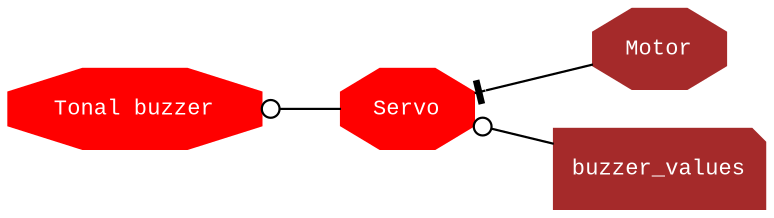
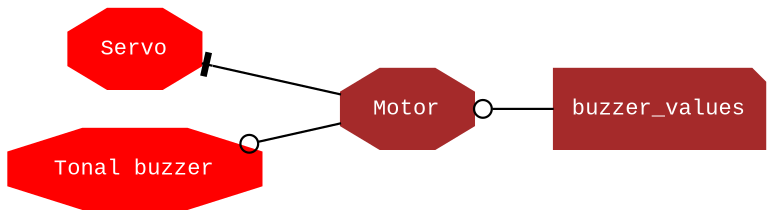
edge "Servo" -> "Tonal buzzer": now "Motor" -> "Tonal buzzer"
edge "buzzer_values" -> "Servo": now "buzzer_values" -> "Motor"
